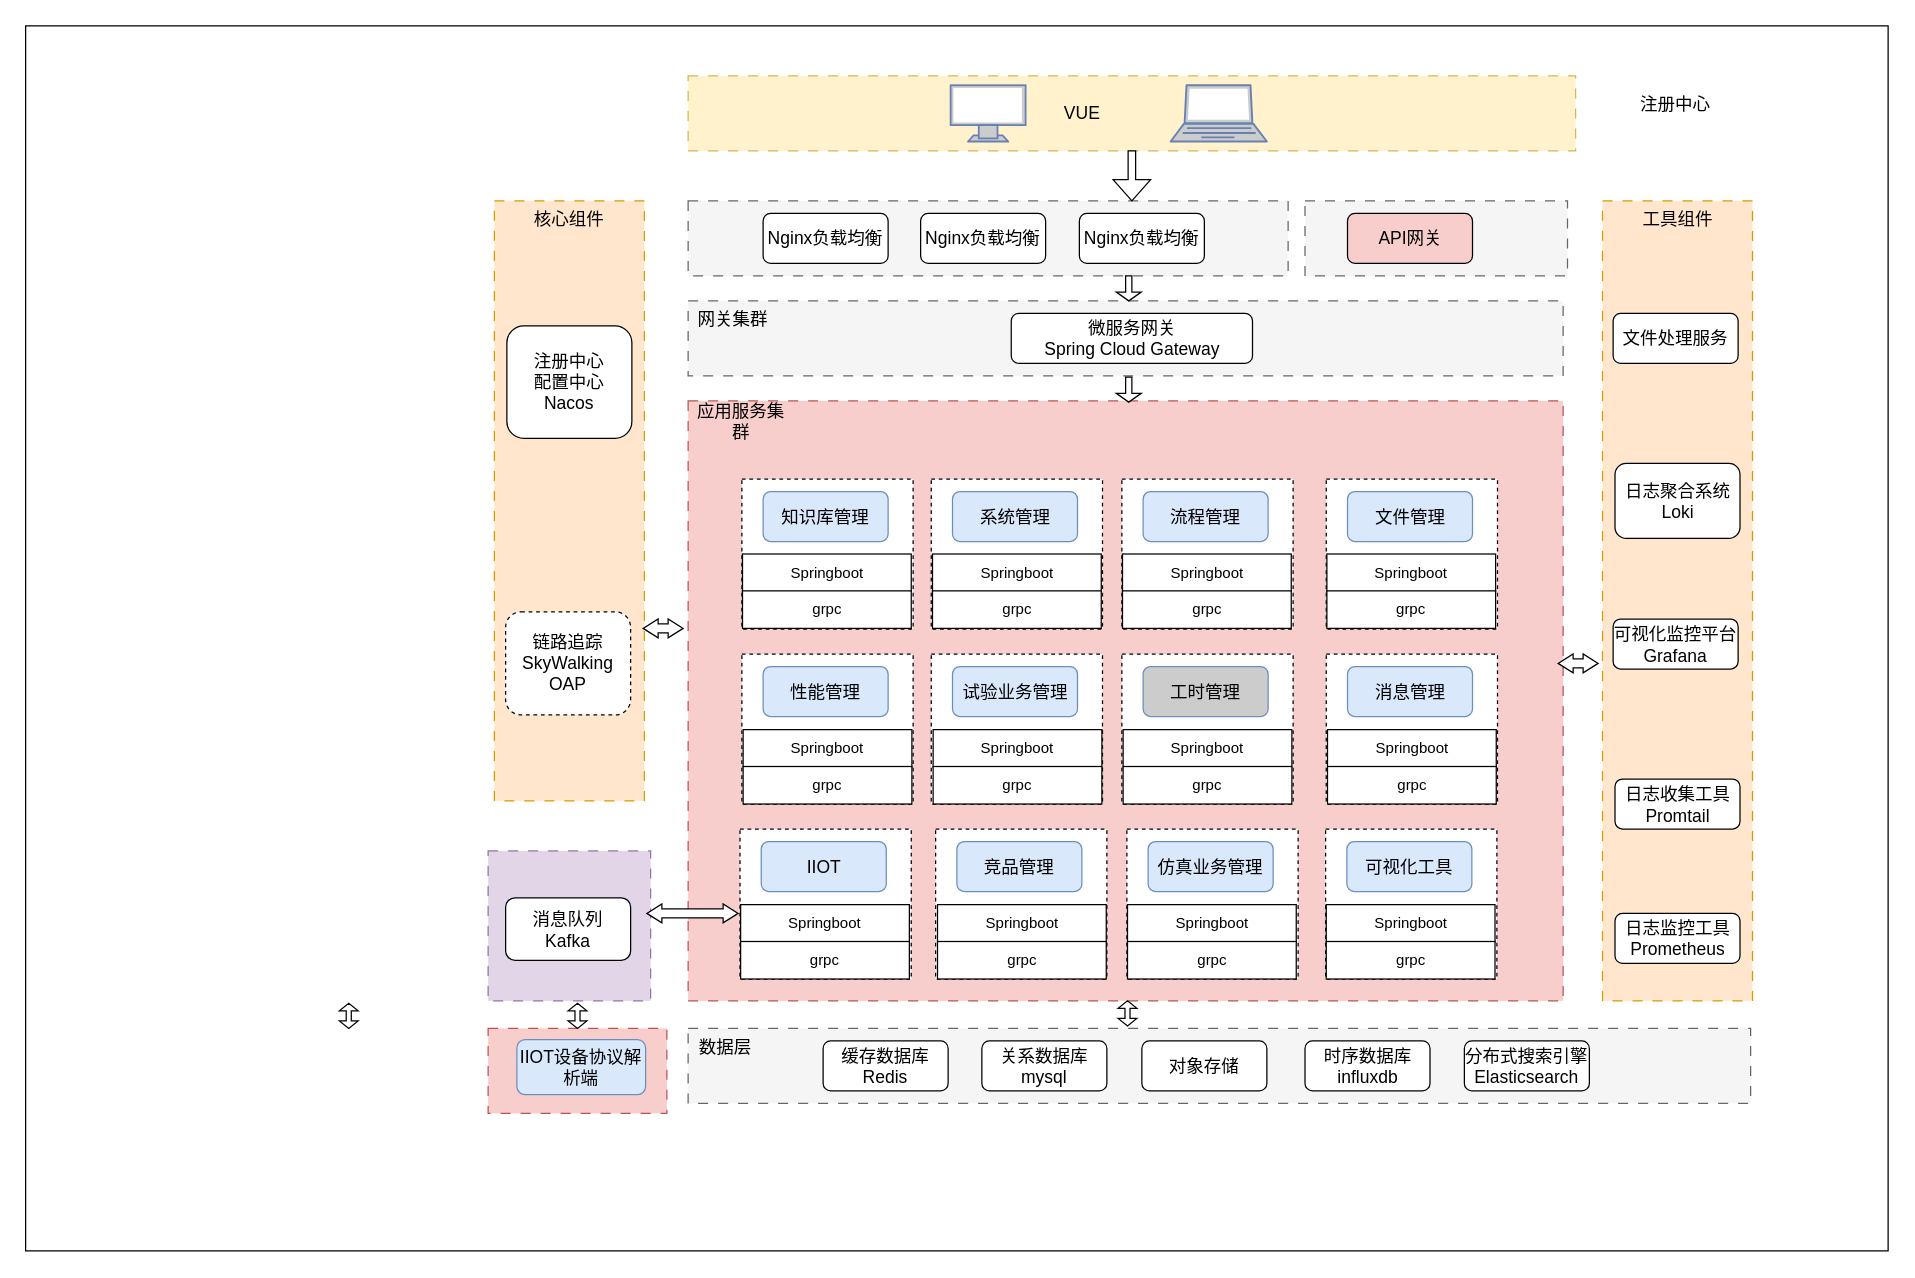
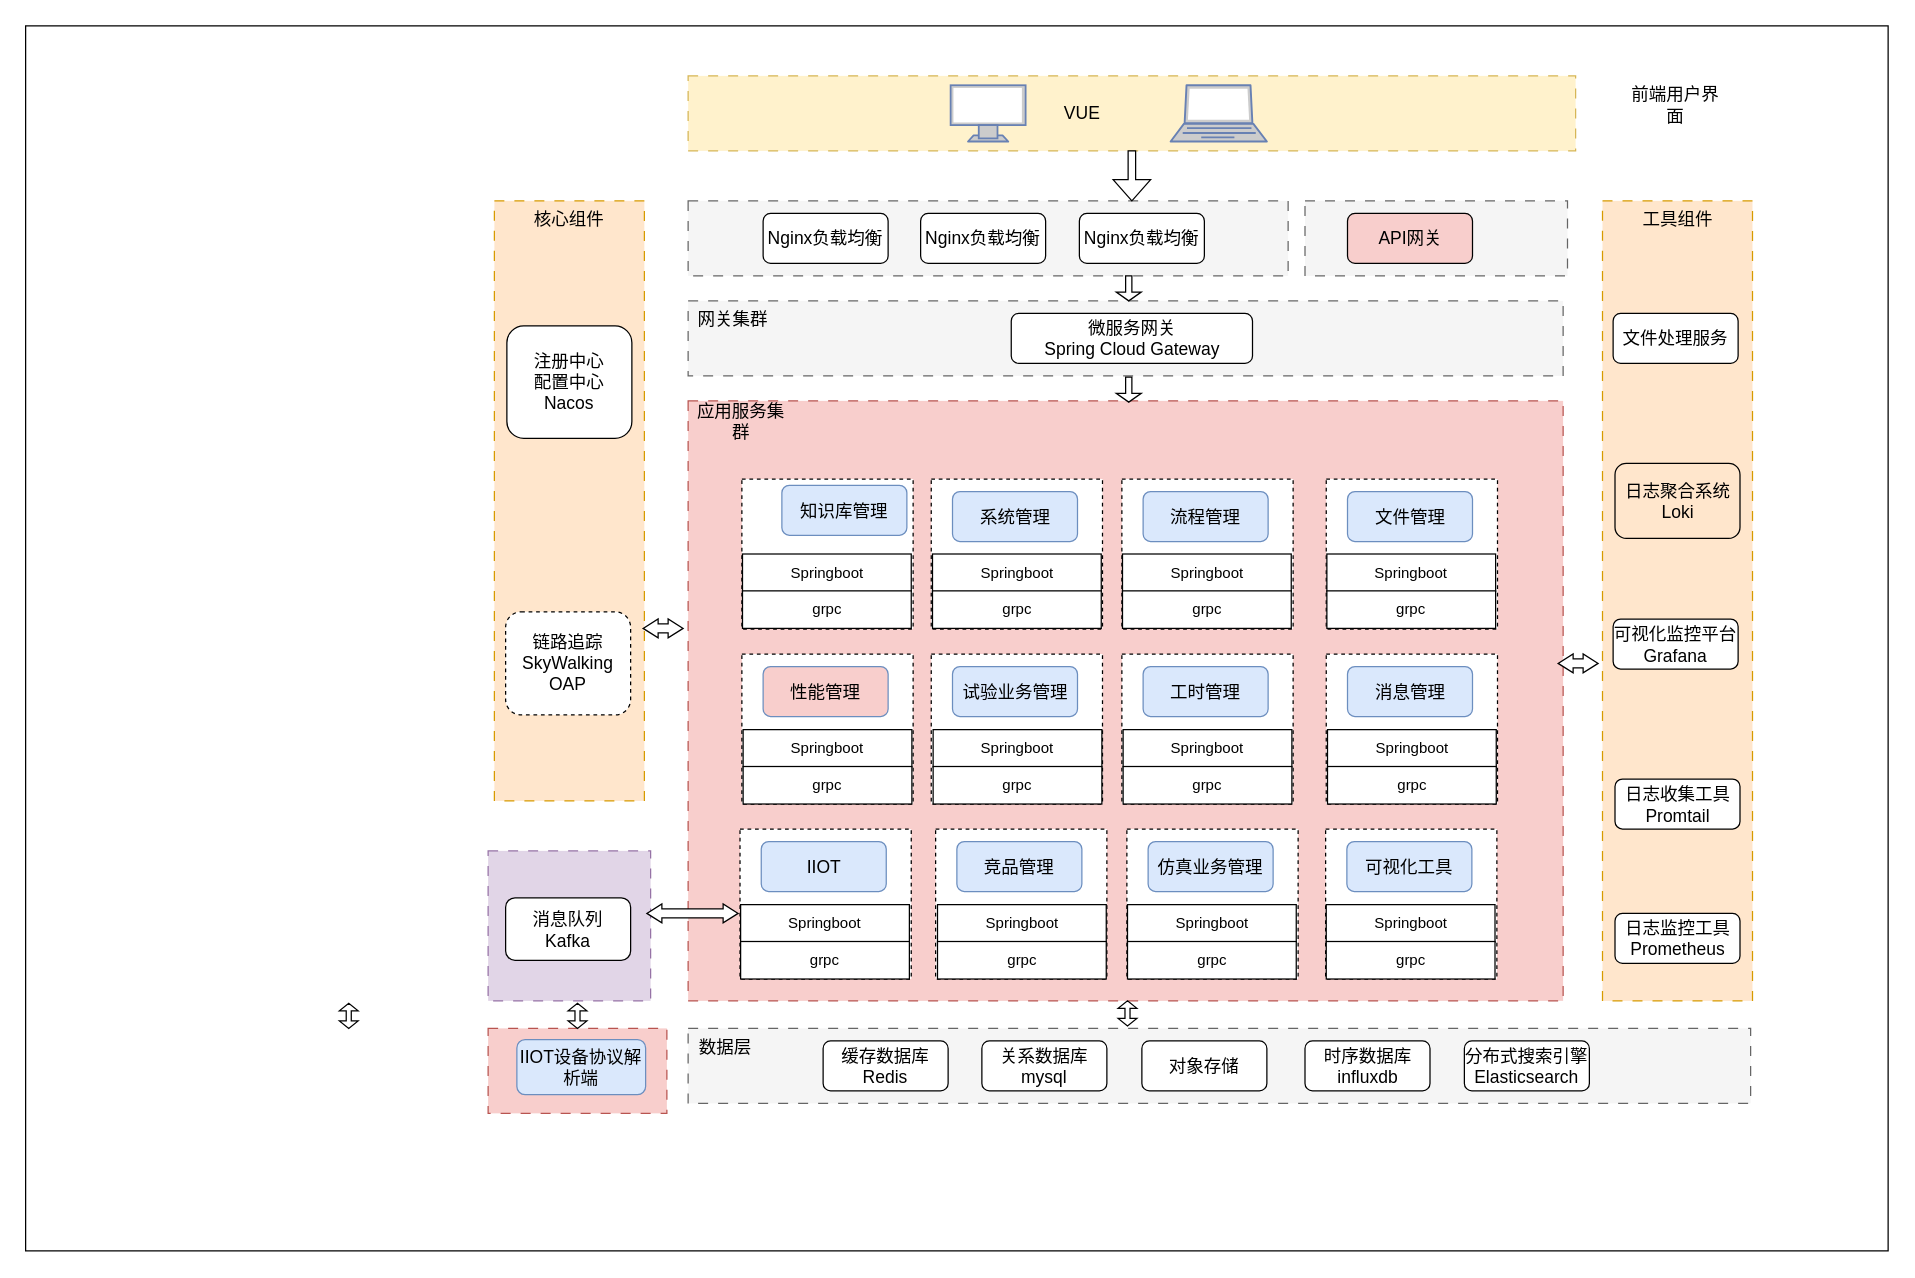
node "注册中心": label "注册中心" -> "前端用户界面"
node "日志聚合系统 Loki": fillcolor #ffffff -> #ffe6cc
node "知识库管理": moved (826, 516) -> (844, 510)
node "性能管理": fillcolor #dae8fc -> #f8cecc
node "工时管理": fillcolor #cccccc -> #dae8fc
